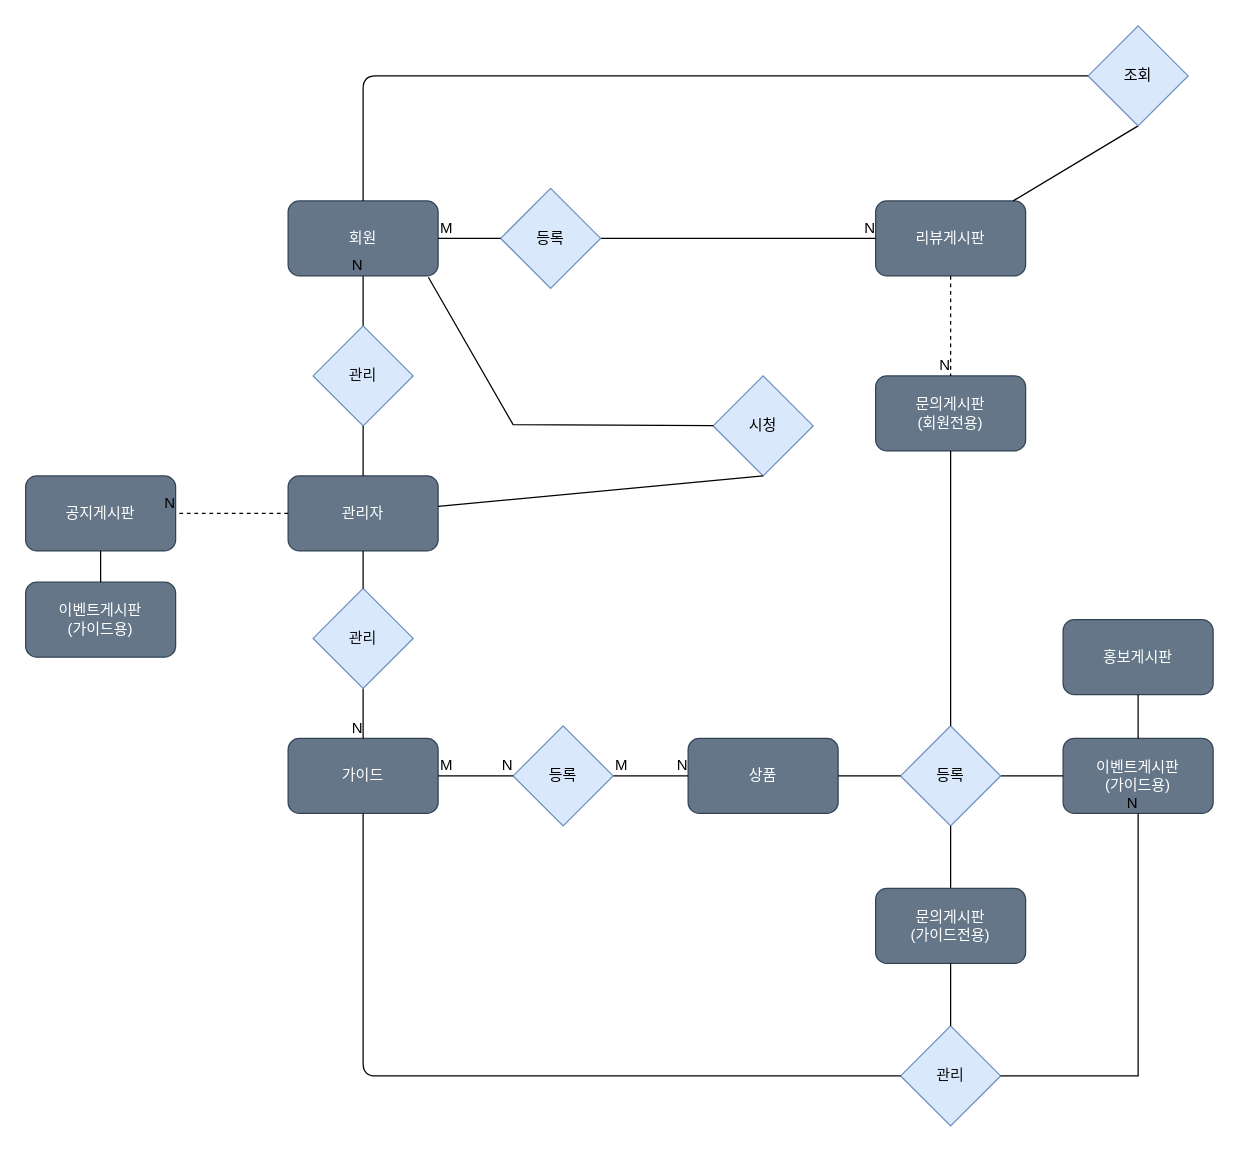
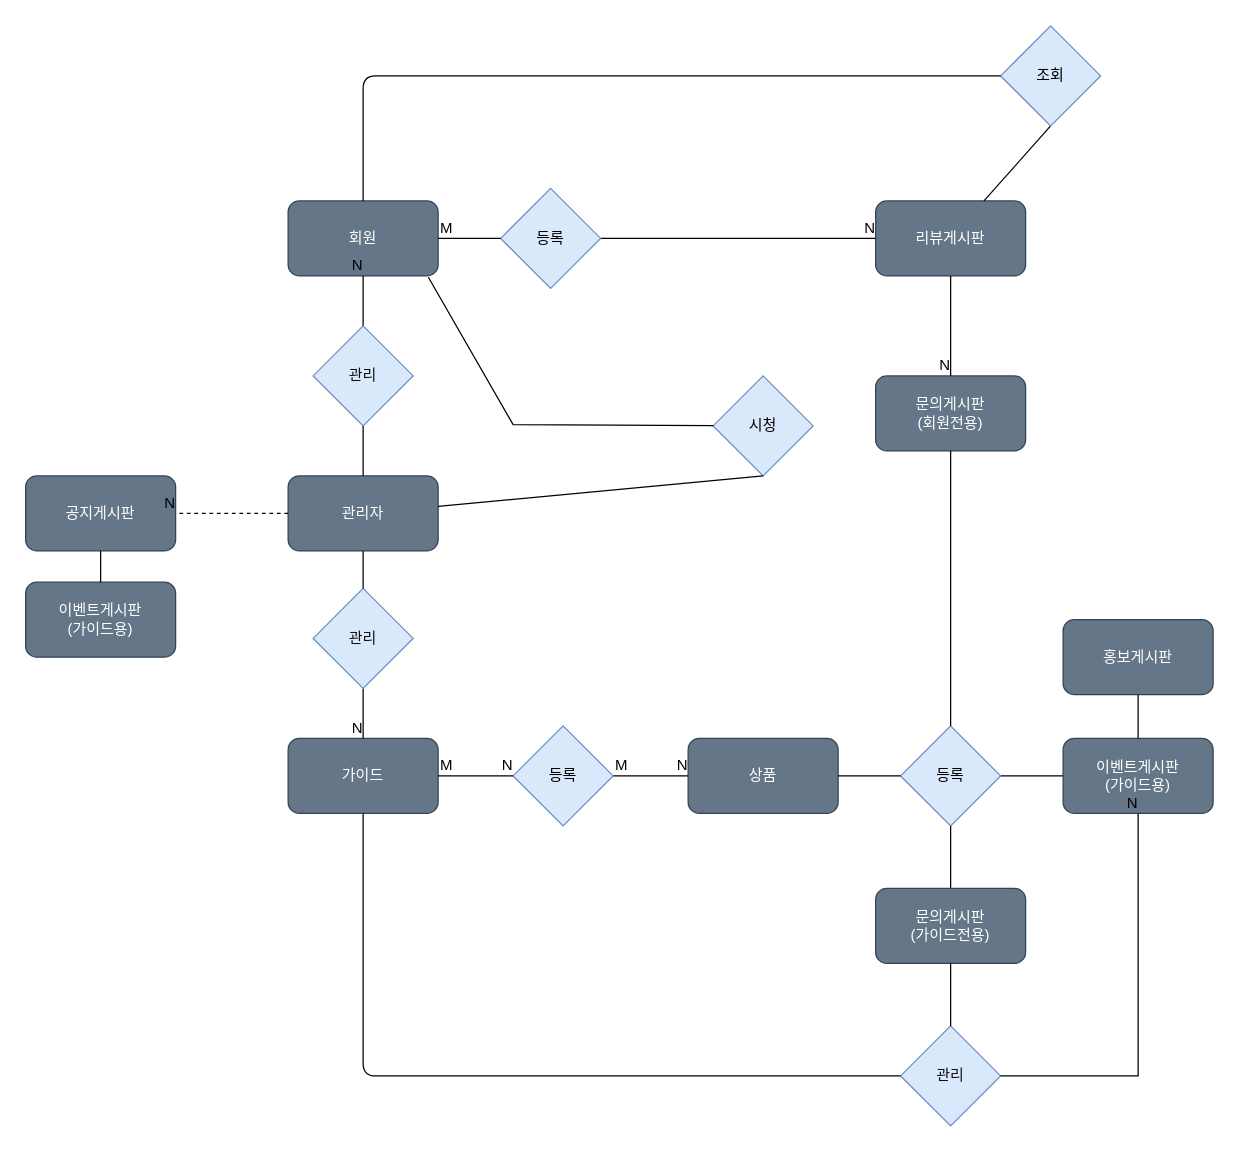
node "조회": moved (1138, 76) -> (1051, 76)
edge "리뷰게시판" -- "문의게시판 (회원전용)": style dashed -> solid
